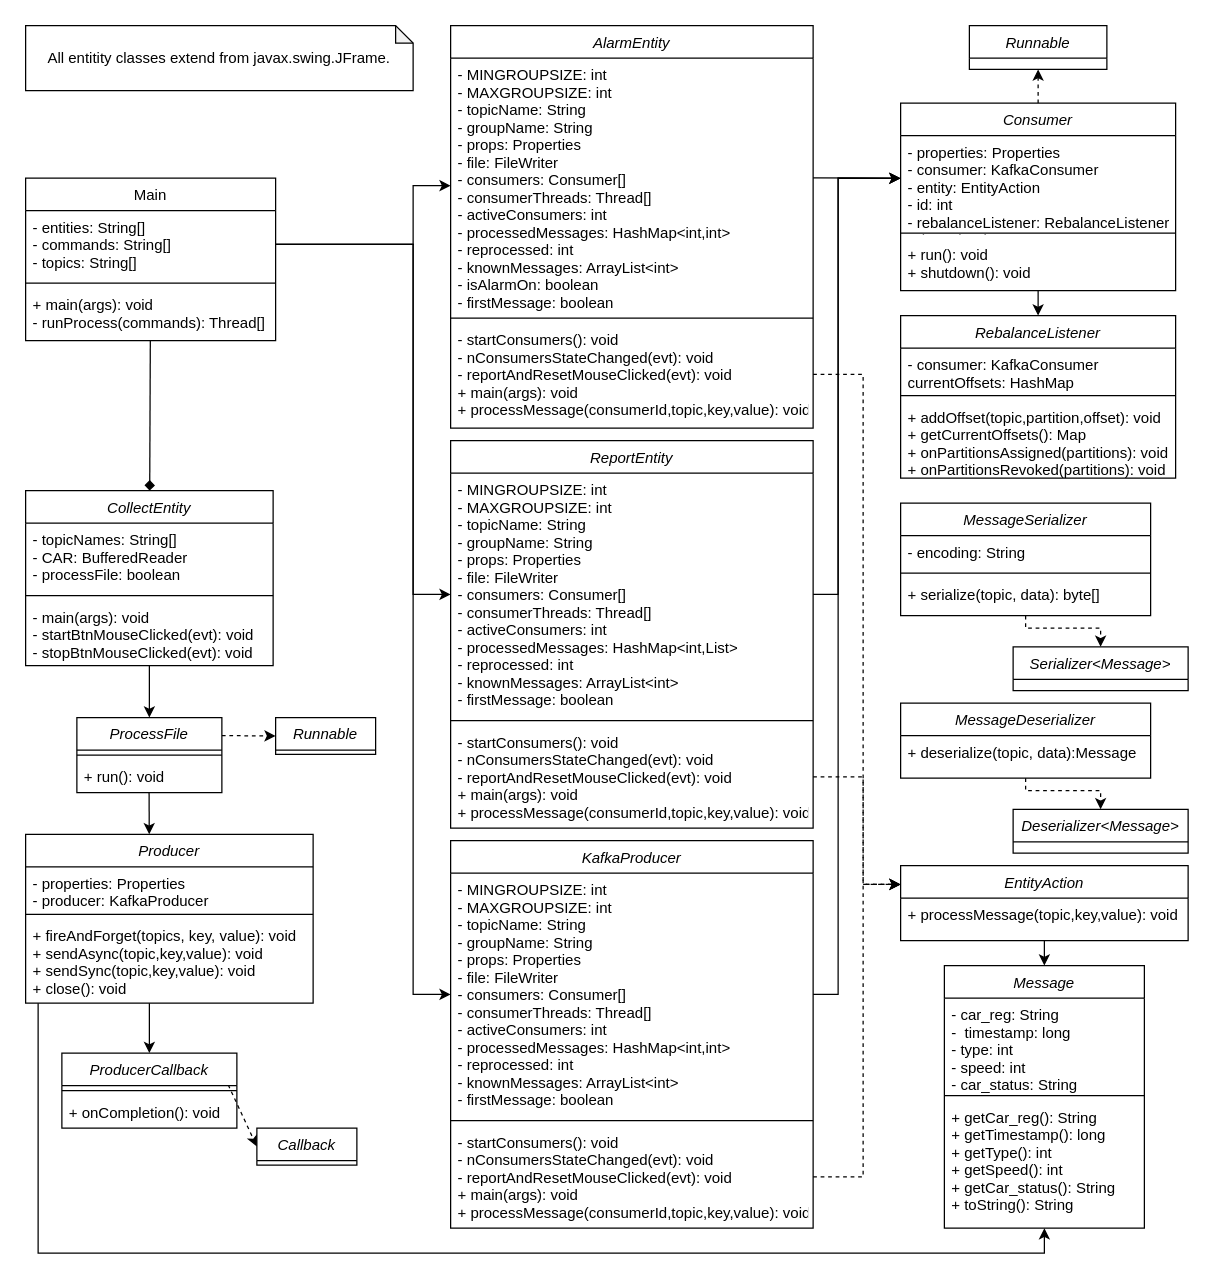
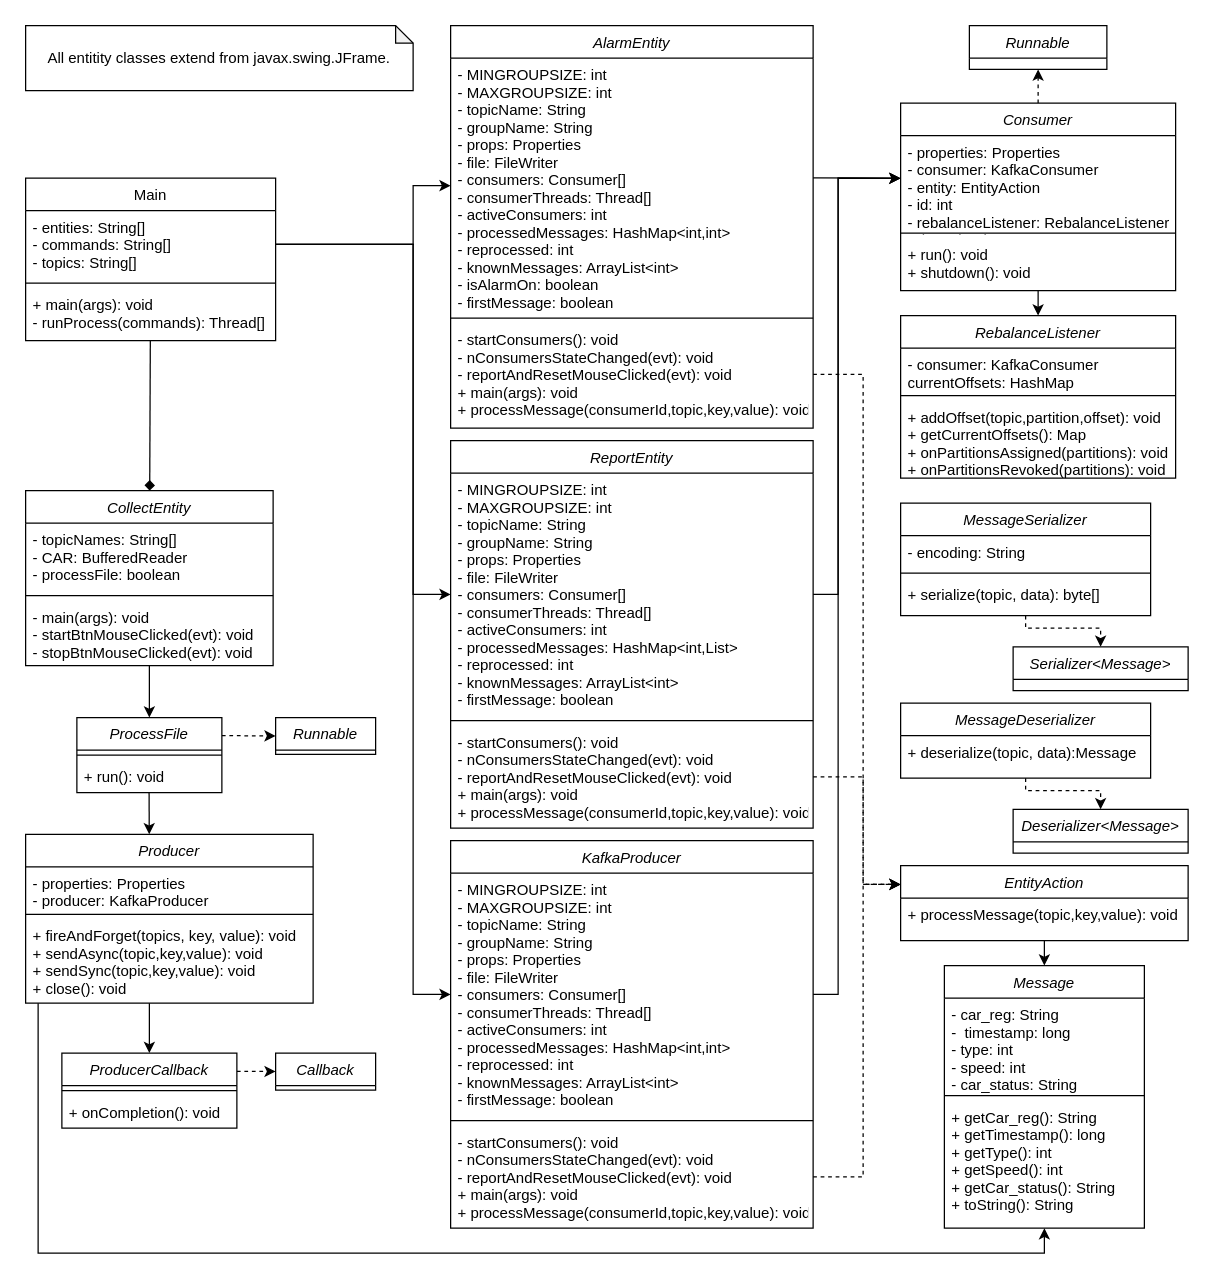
node "Callback": moved (307, 1147) -> (326, 1072)
